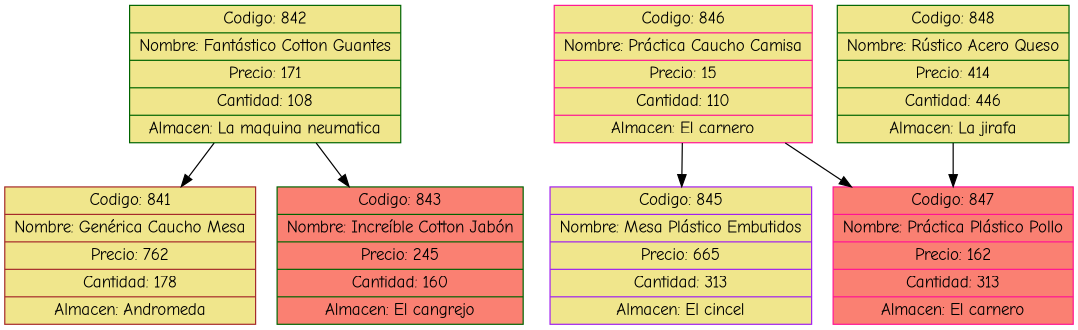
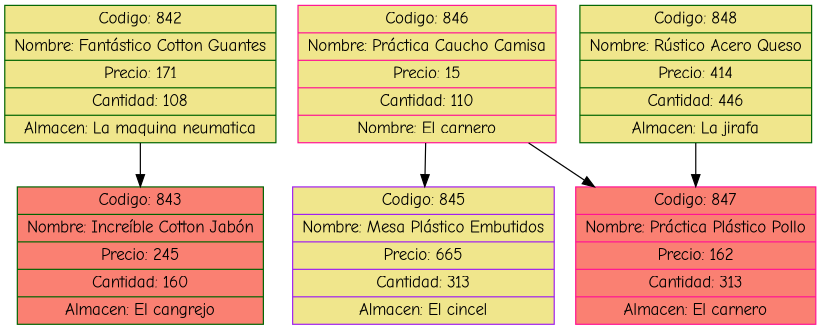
node "Codigo: 846": text "Almacen: El carnero" -> "Nombre: El carnero"
node "Codigo: 841": removed
